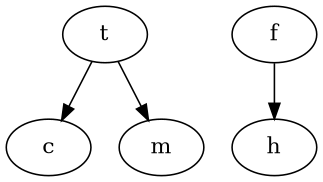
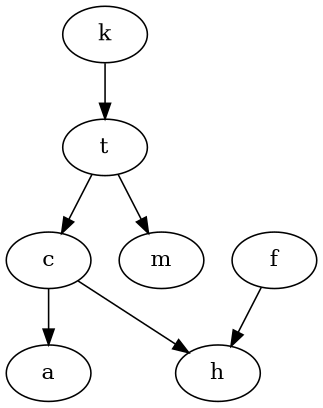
node "k": added
edge "c" -> "h": added
node "a": added
